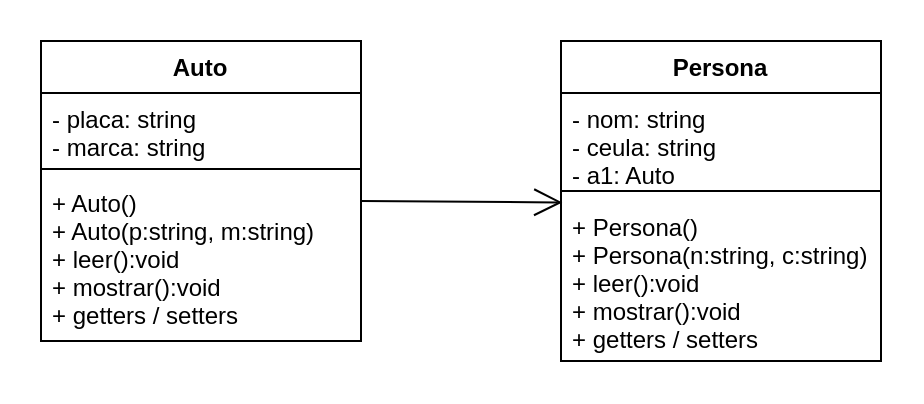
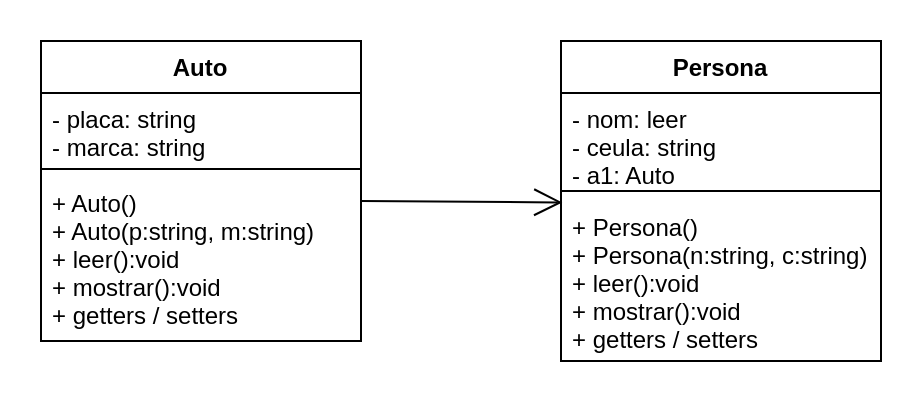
node "- nom: string - ceula: string - a1: Auto": label "- nom: string - ceula: string - a1: Auto" -> "- nom: leer - ceula: string - a1: Auto"
